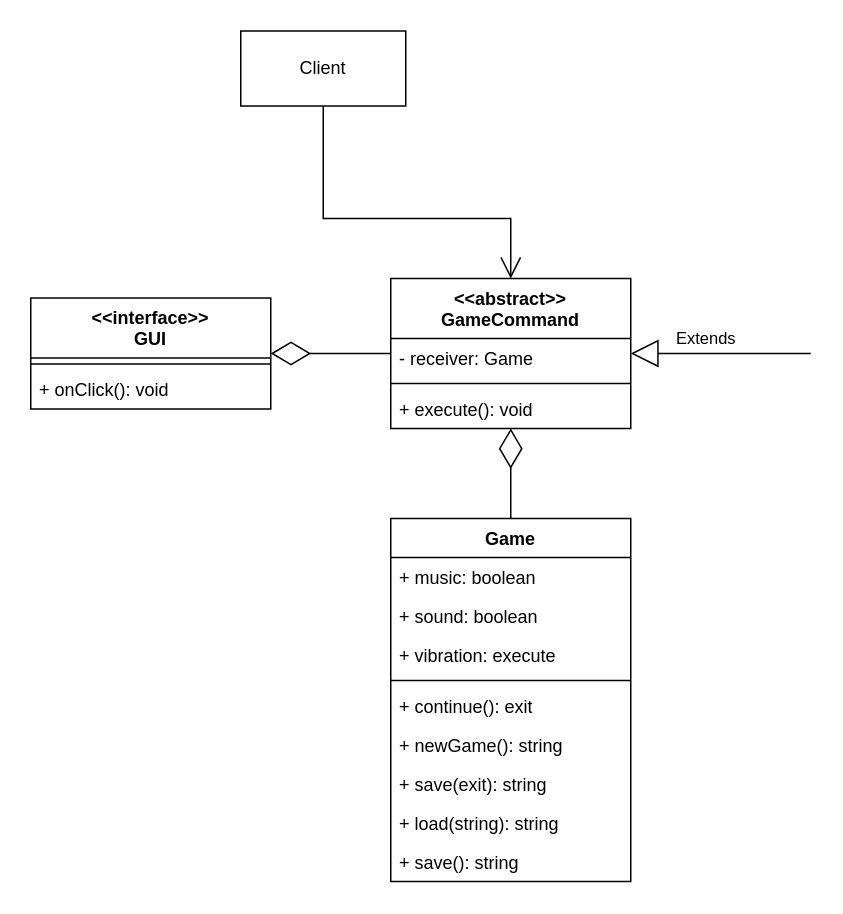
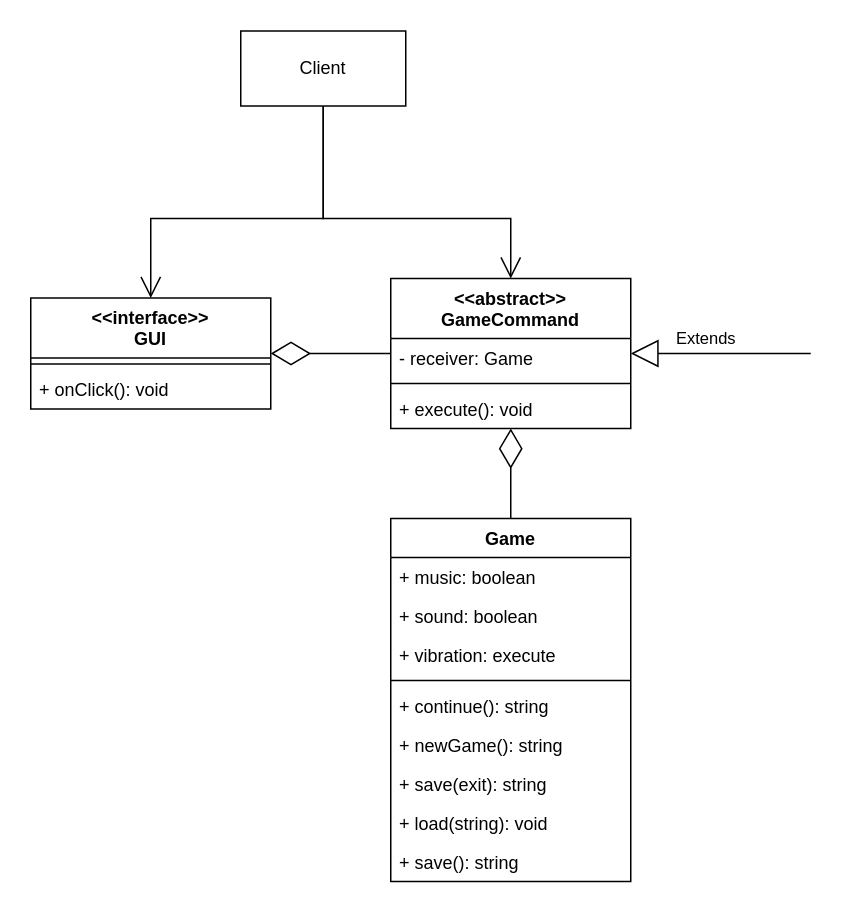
edge "Client" -> "<<interface>> GUI": added
node "+ continue(): exit": label "+ continue(): exit" -> "+ continue(): string"
node "+ load(string): string": label "+ load(string): string" -> "+ load(string): void"
